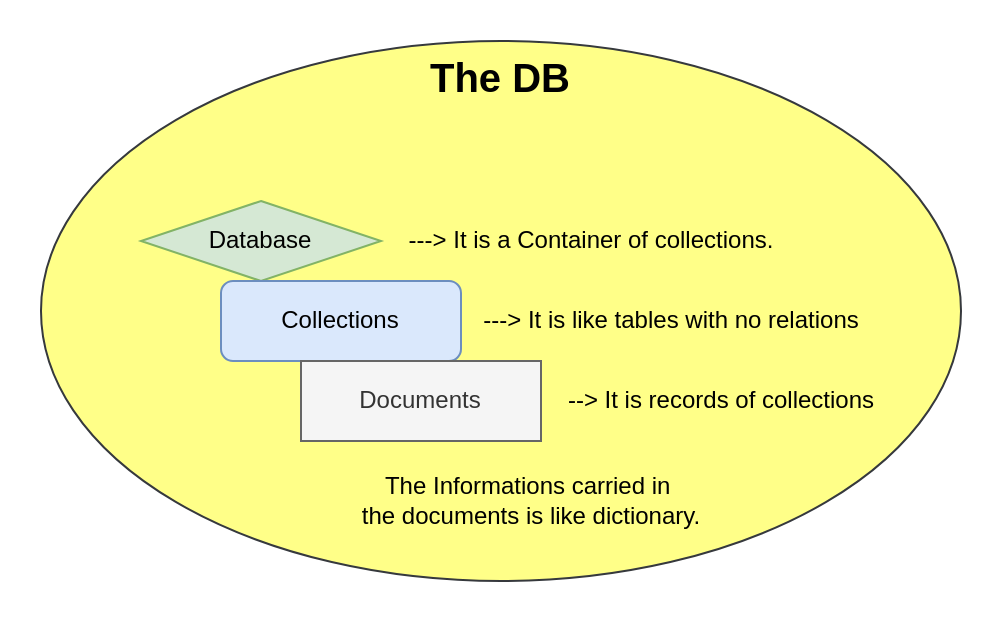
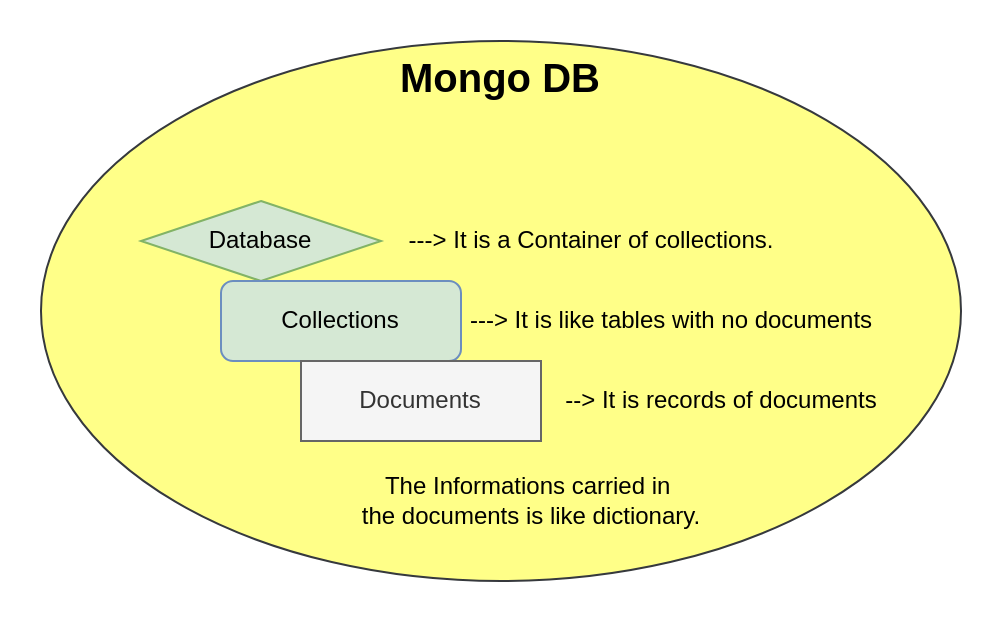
node "The DB": label "The DB" -> "Mongo DB"
node "Collections": fillcolor #dae8fc -> #d5e8d4
node "---> It is like tables with no relations": label "---> It is like tables with no relations" -> "---> It is like tables with no documents"
node "--> It is records of collections": label "--> It is records of collections" -> "--> It is records of documents"
